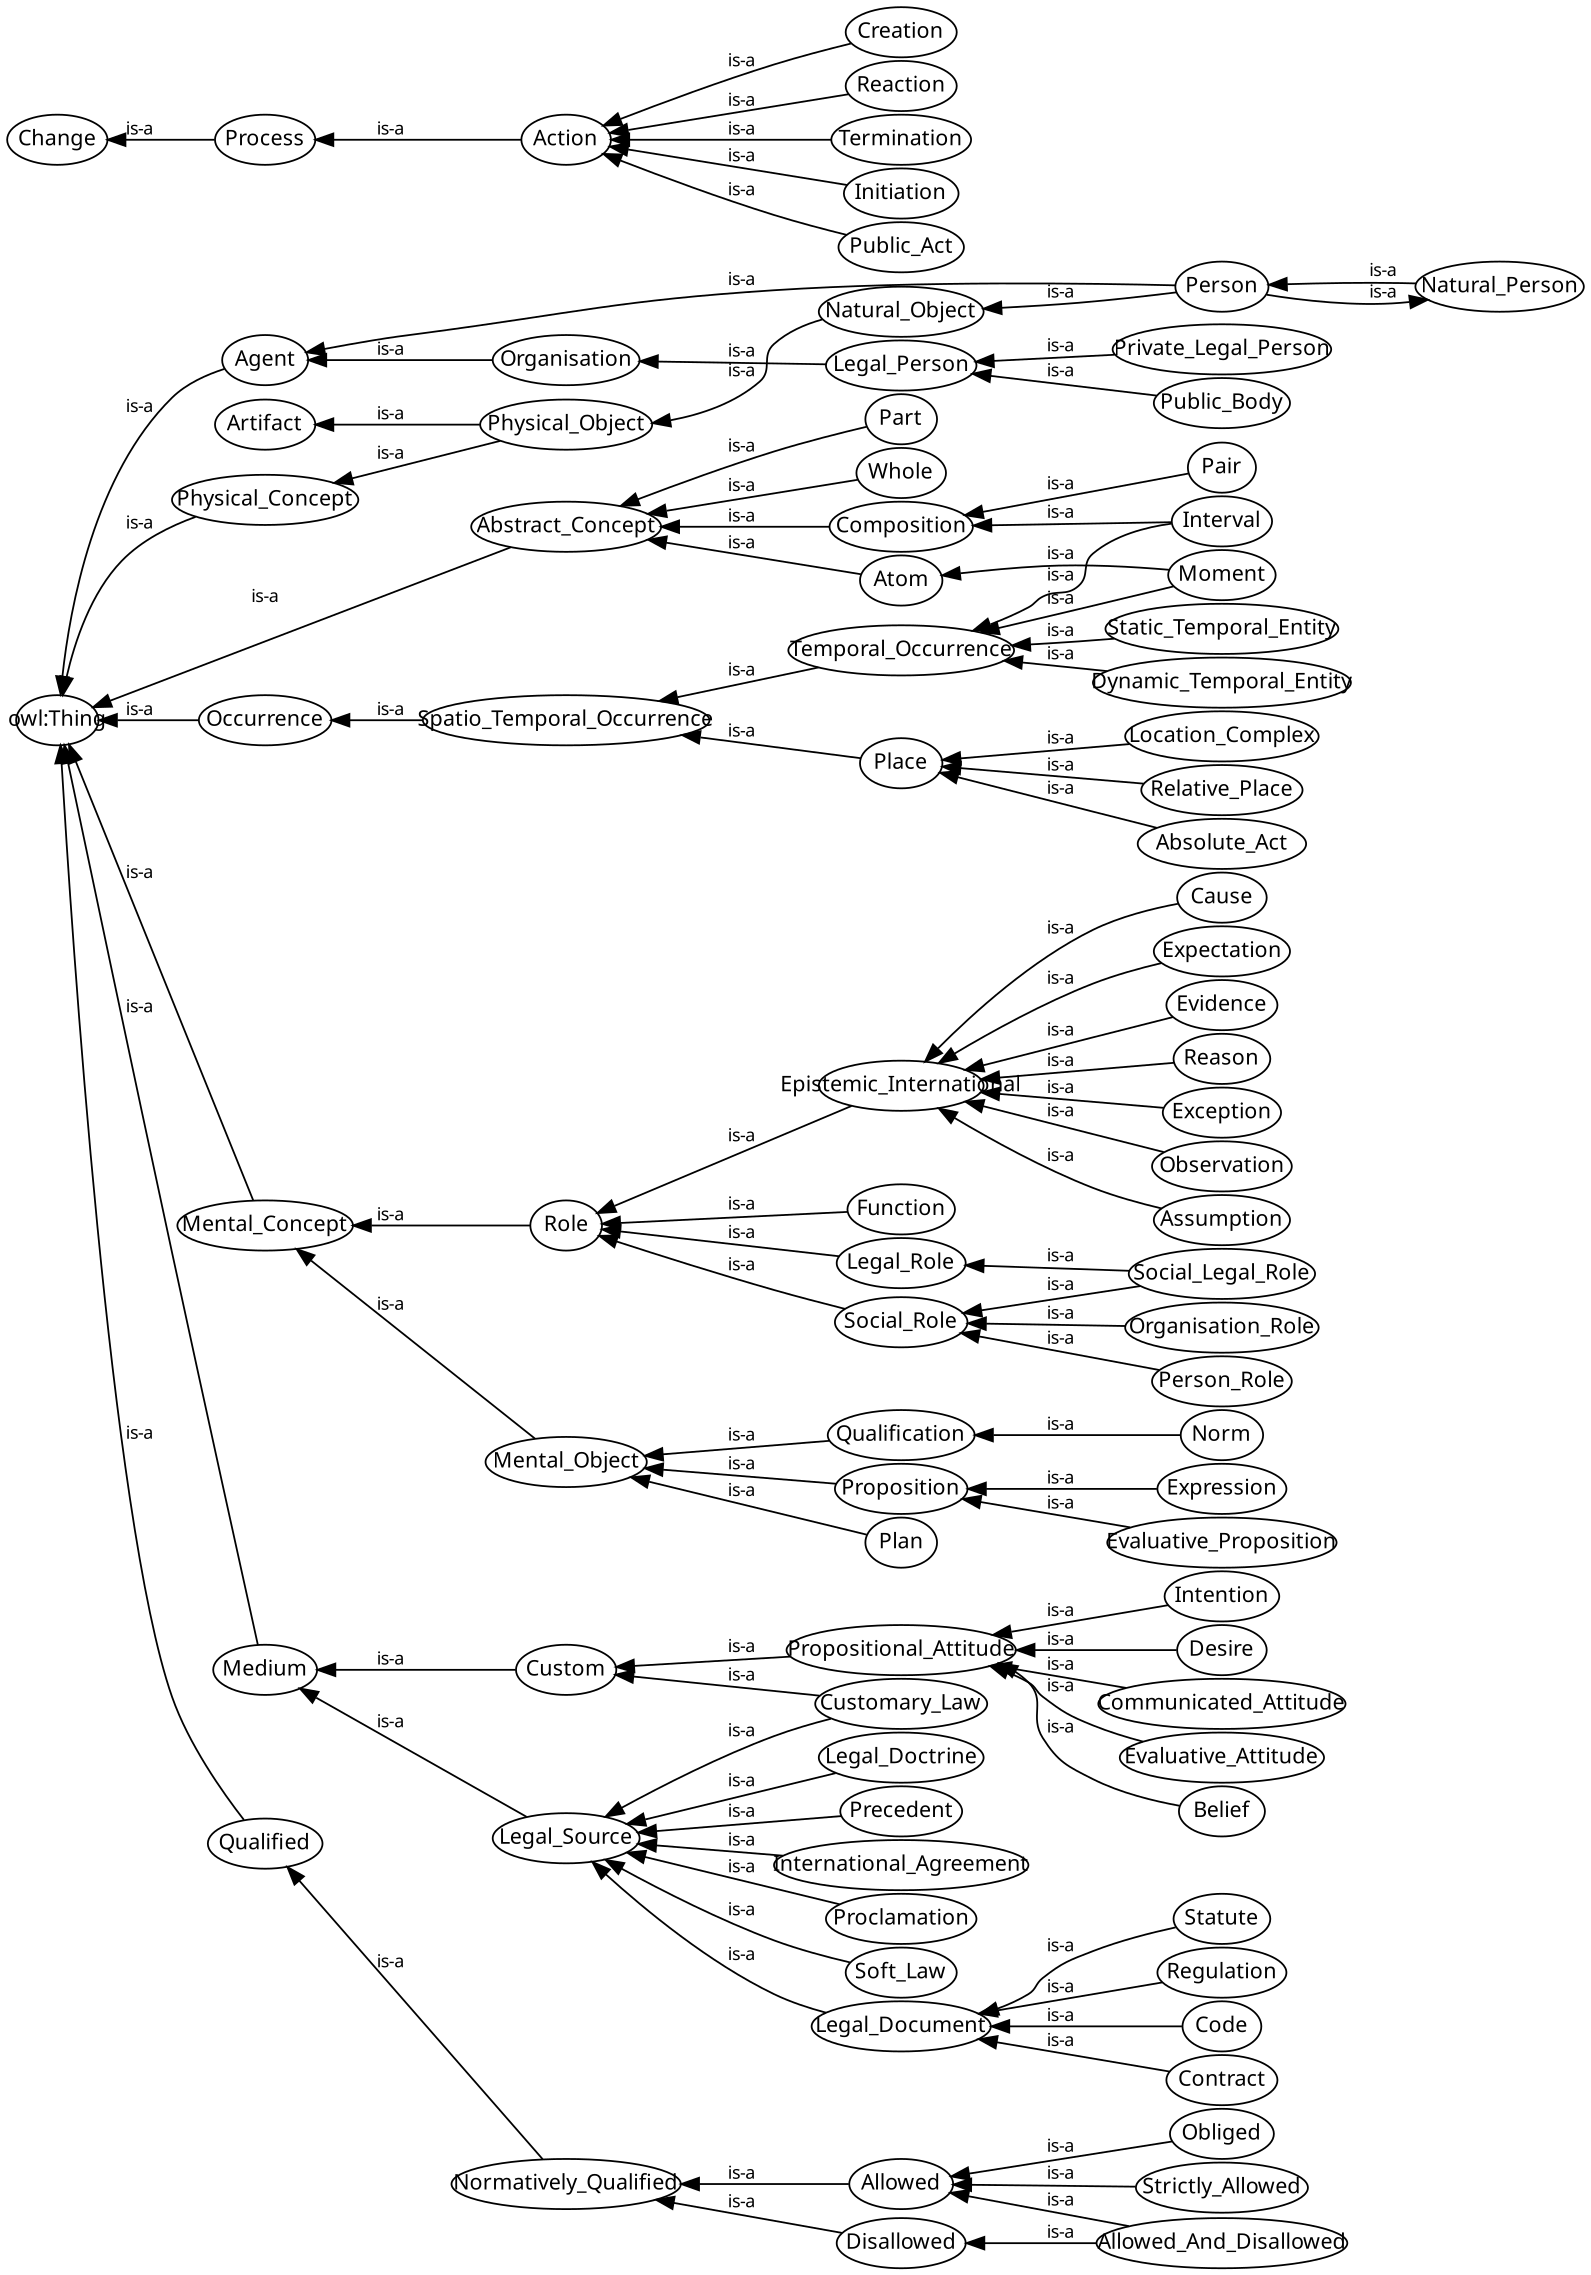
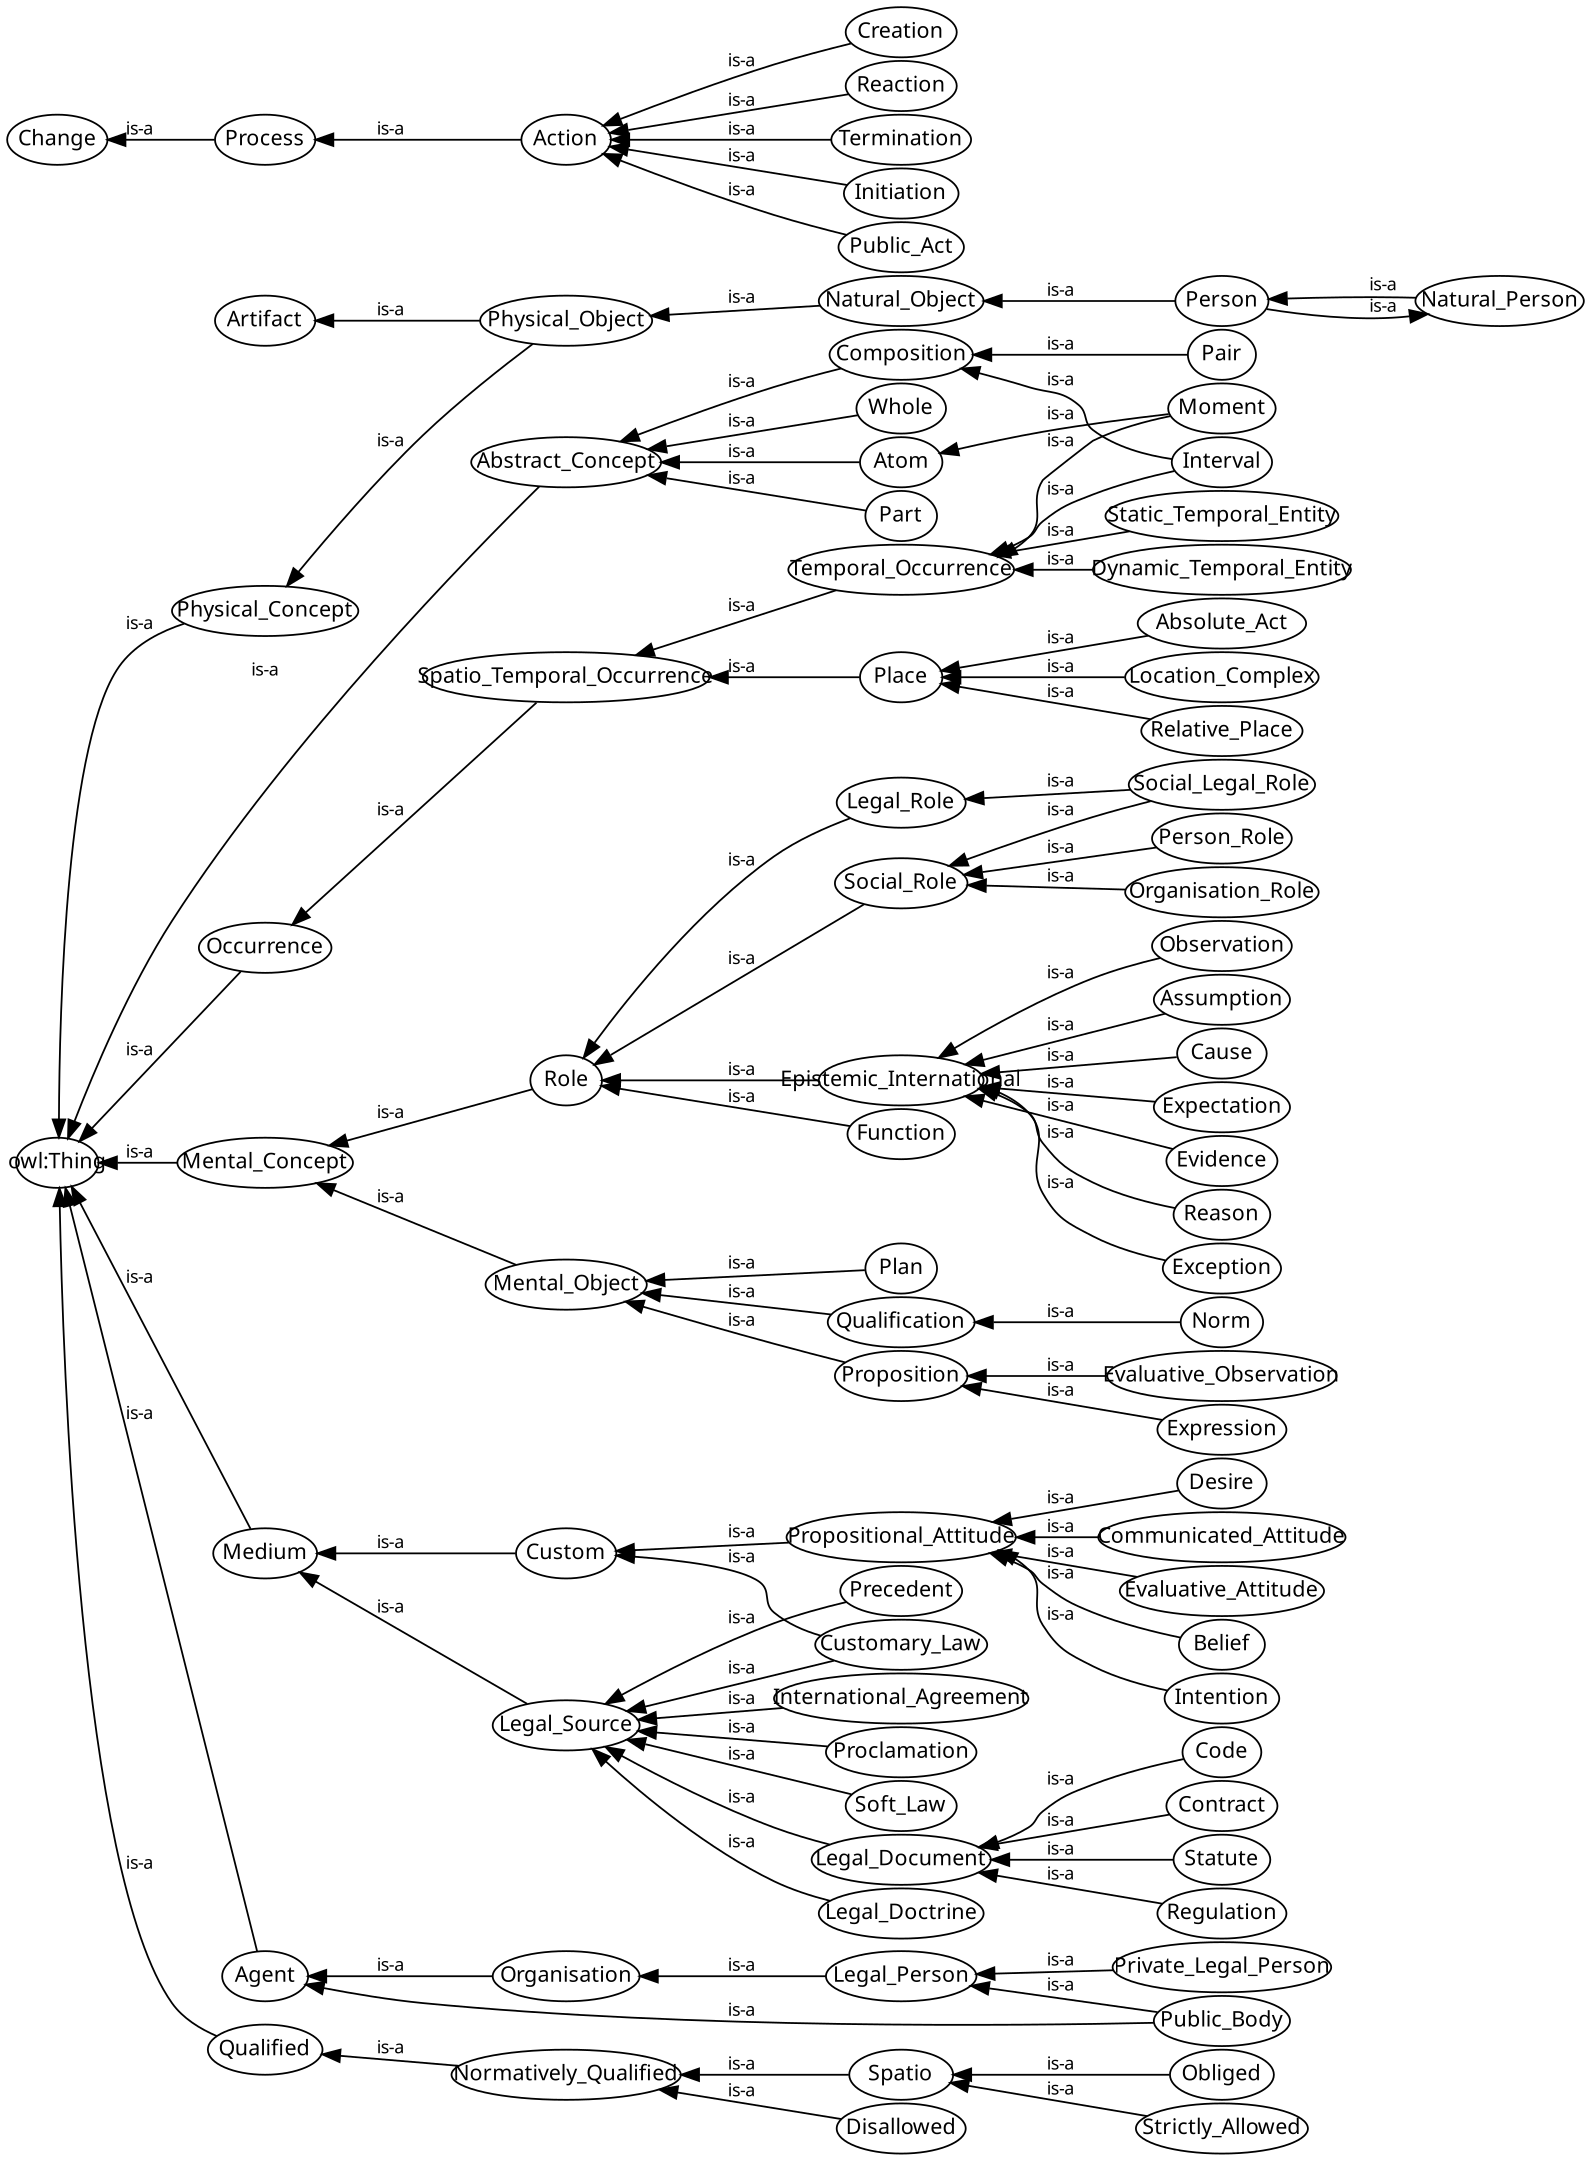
edge "Person" -> "Agent": now "Public_Body" -> "Agent"
node "Evaluative_Proposition": label "Evaluative_Proposition" -> "Evaluative_Observation"
node "Allowed": label "Allowed" -> "Spatio"
node "Allowed_And_Disallowed": removed
